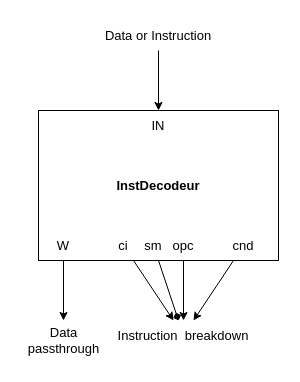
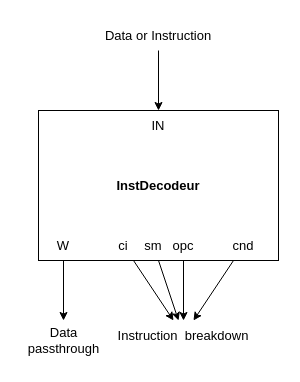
edge "sm" -> "Instruction breakdown": arrowhead diamond -> classic
